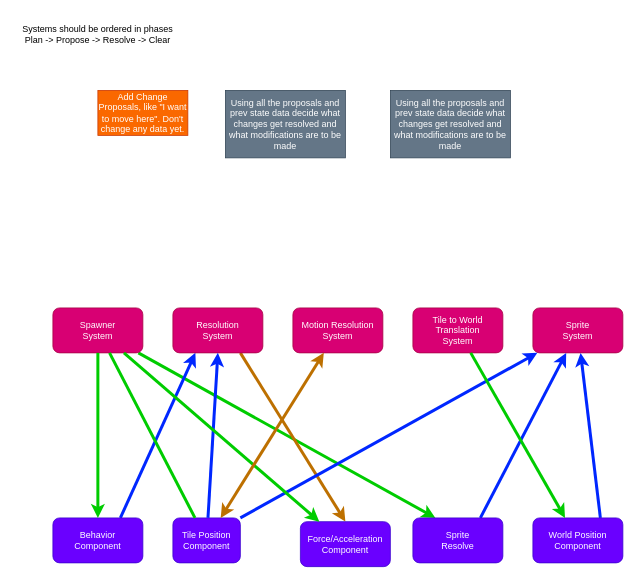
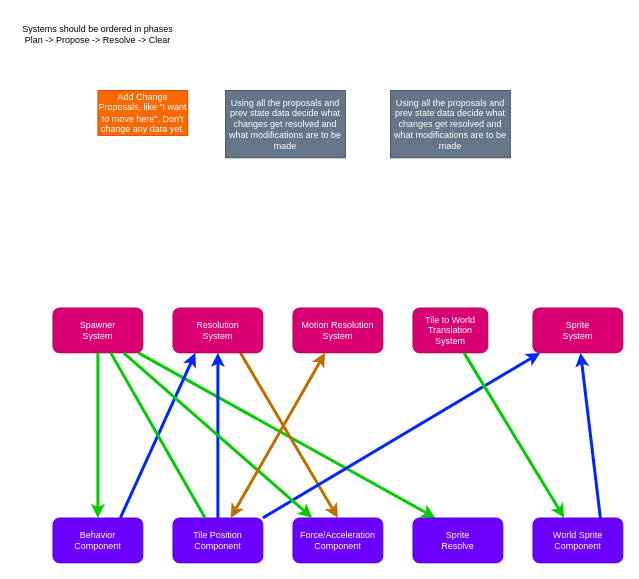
node "Tile to World Translation System": size 90x45 -> 75x45
edge "Sprite Resolve" -> "Sprite System": removed
node "Tile Position Component": size 68x45 -> 90x45
node "World Position Component": label "World Position Component" -> "World Sprite Component"
node "Force/Acceleration Component": moved (345, 544) -> (338, 540)
